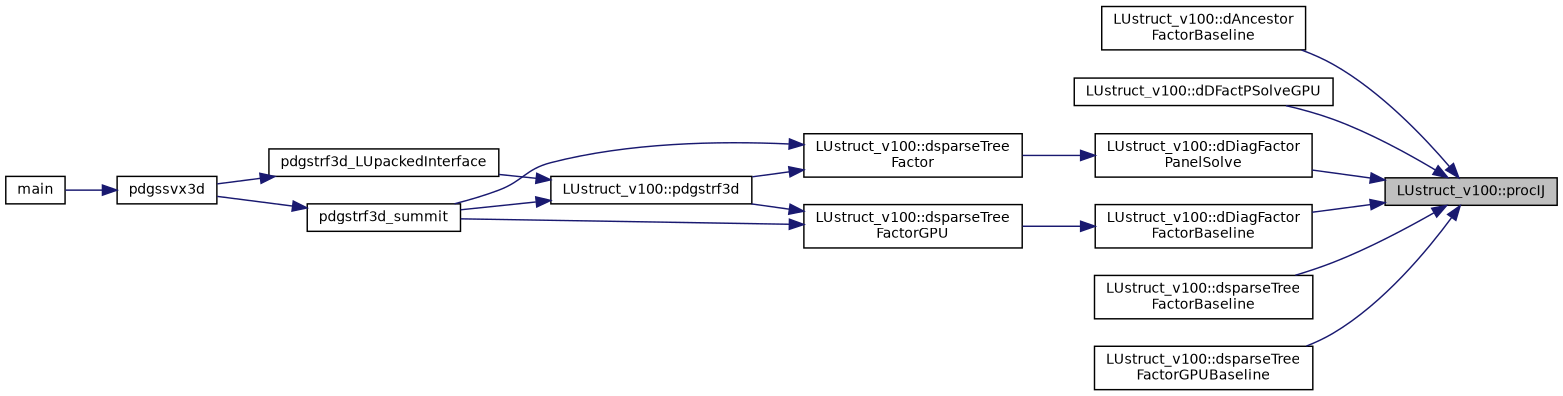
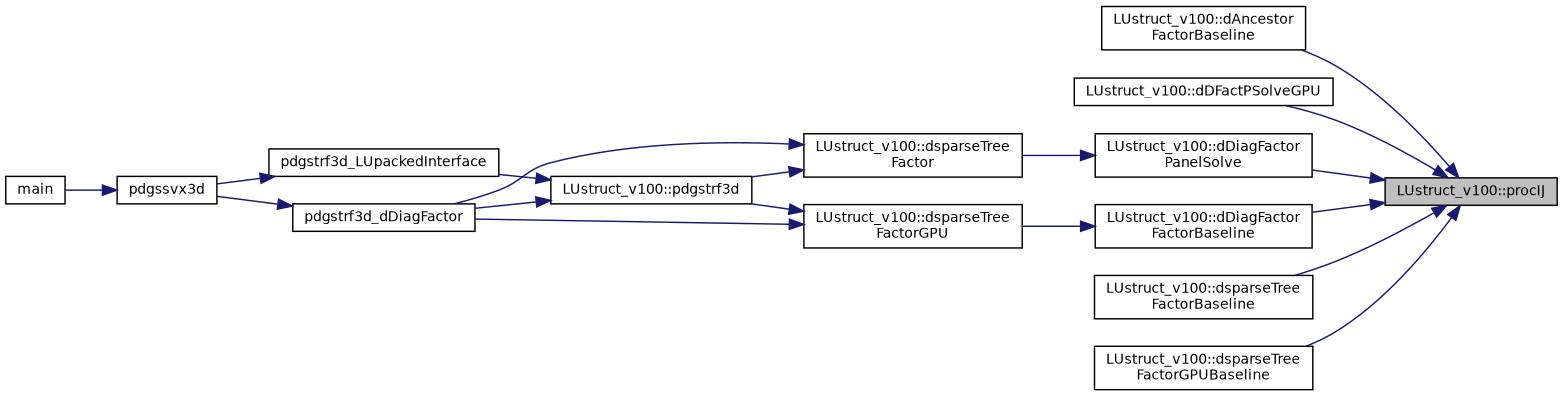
node "pdgstrf3d_summit": label "pdgstrf3d_summit" -> "pdgstrf3d_dDiagFactor"
